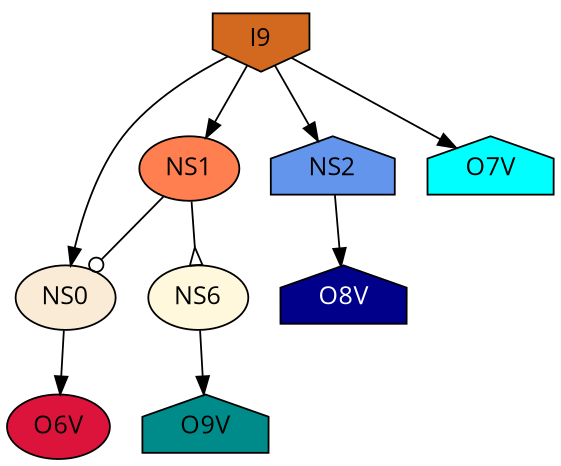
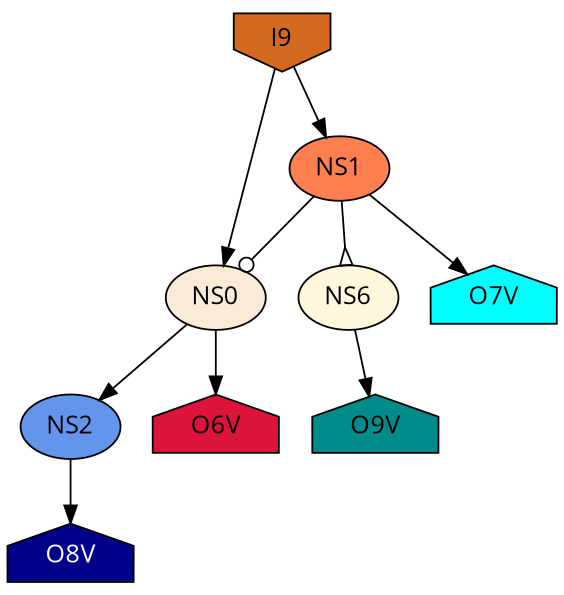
edge "I9" -> "NS2": now "NS0" -> "NS2"
edge "I9" -> "O7V": now "NS1" -> "O7V"
node "NS2": shape house -> ellipse
node "O6V": shape ellipse -> house
